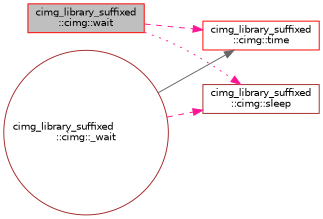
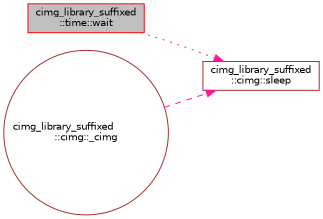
node "cimg_library_suffixed ::cimg::wait": label "cimg_library_suffixed ::cimg::wait" -> "cimg_library_suffixed ::time::wait"
node "cimg_library_suffixed ::cimg::time": removed
node "cimg_library_suffixed ::cimg::_wait": label "cimg_library_suffixed ::cimg::_wait" -> "cimg_library_suffixed ::cimg::_cimg"
